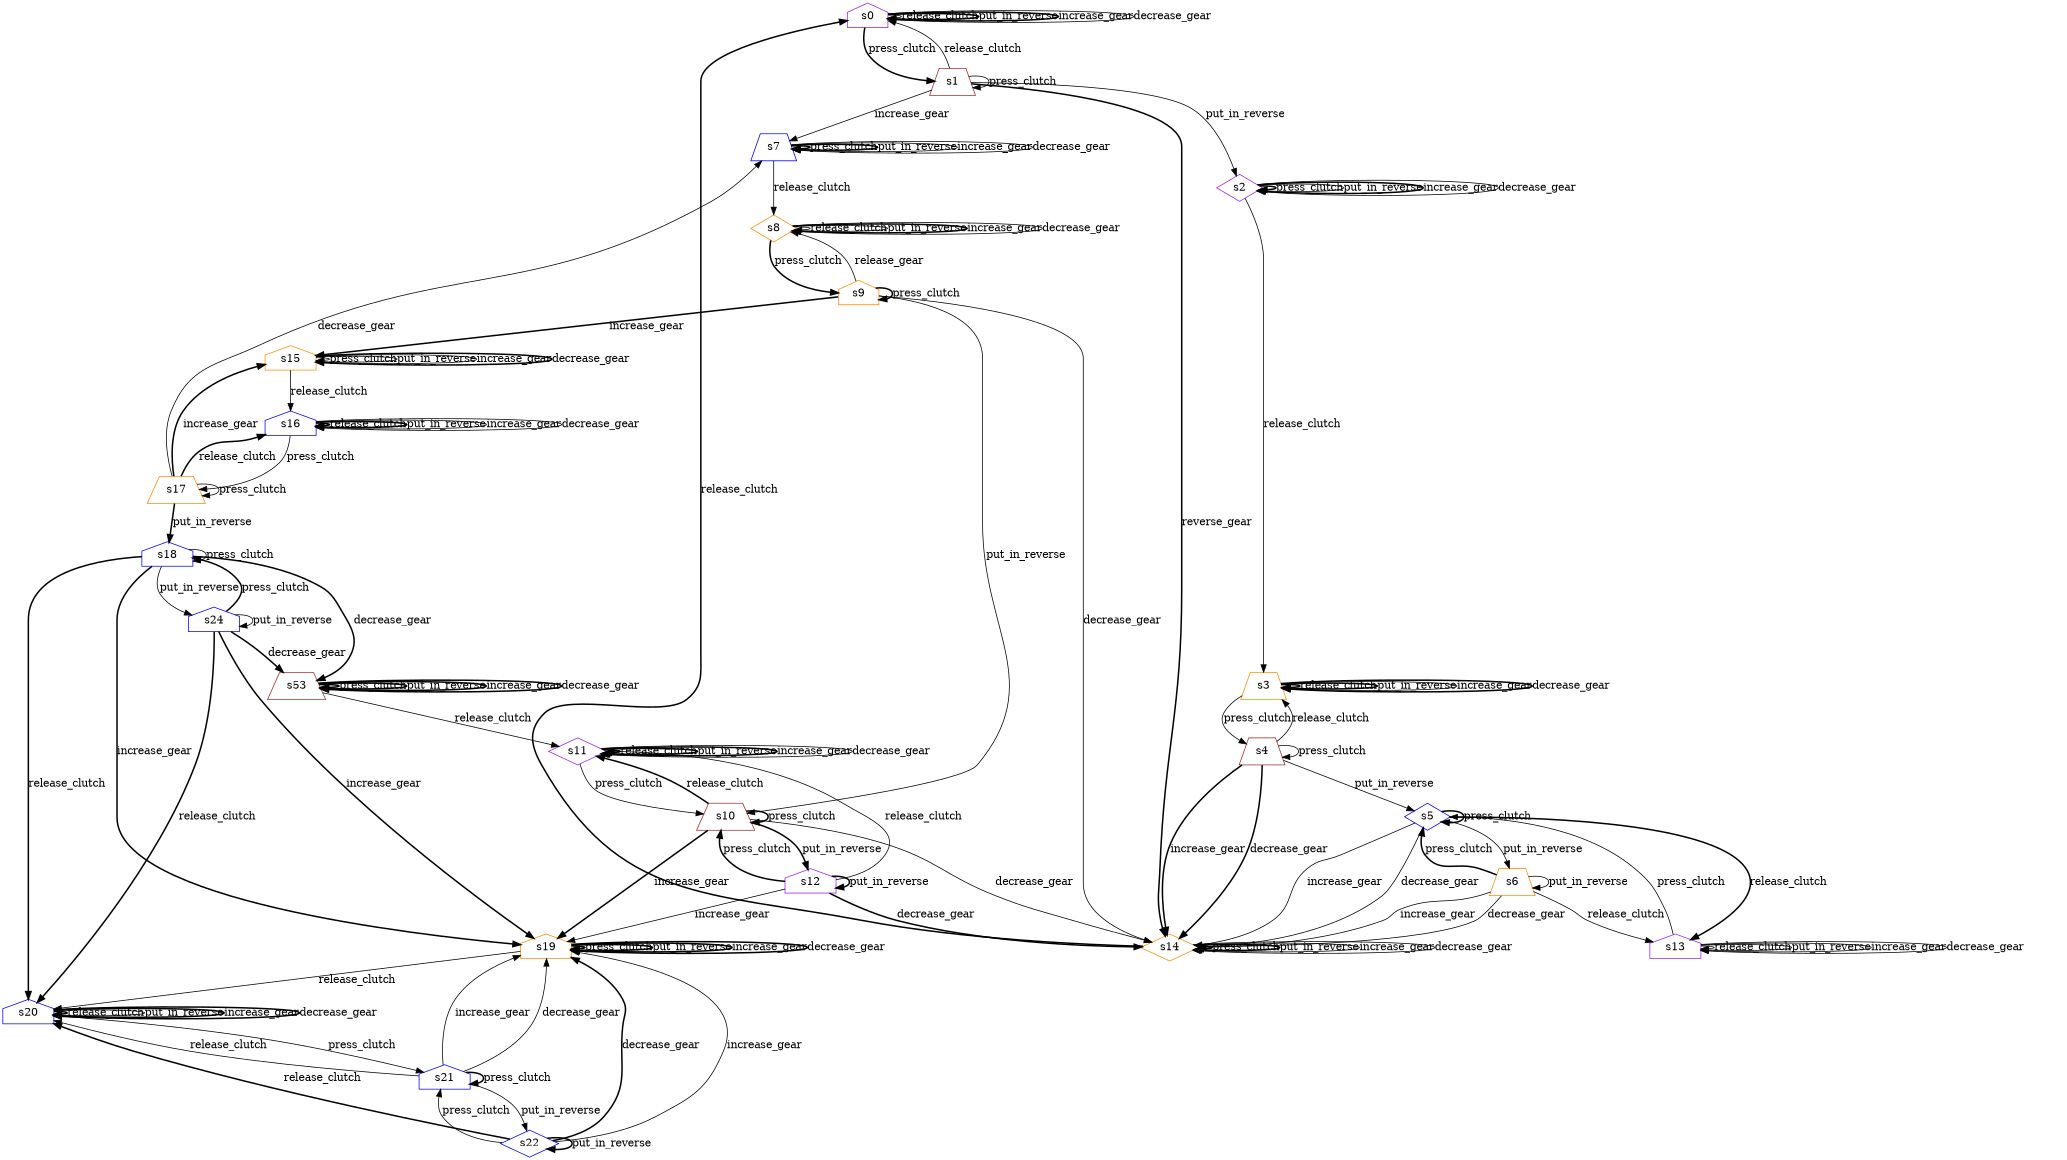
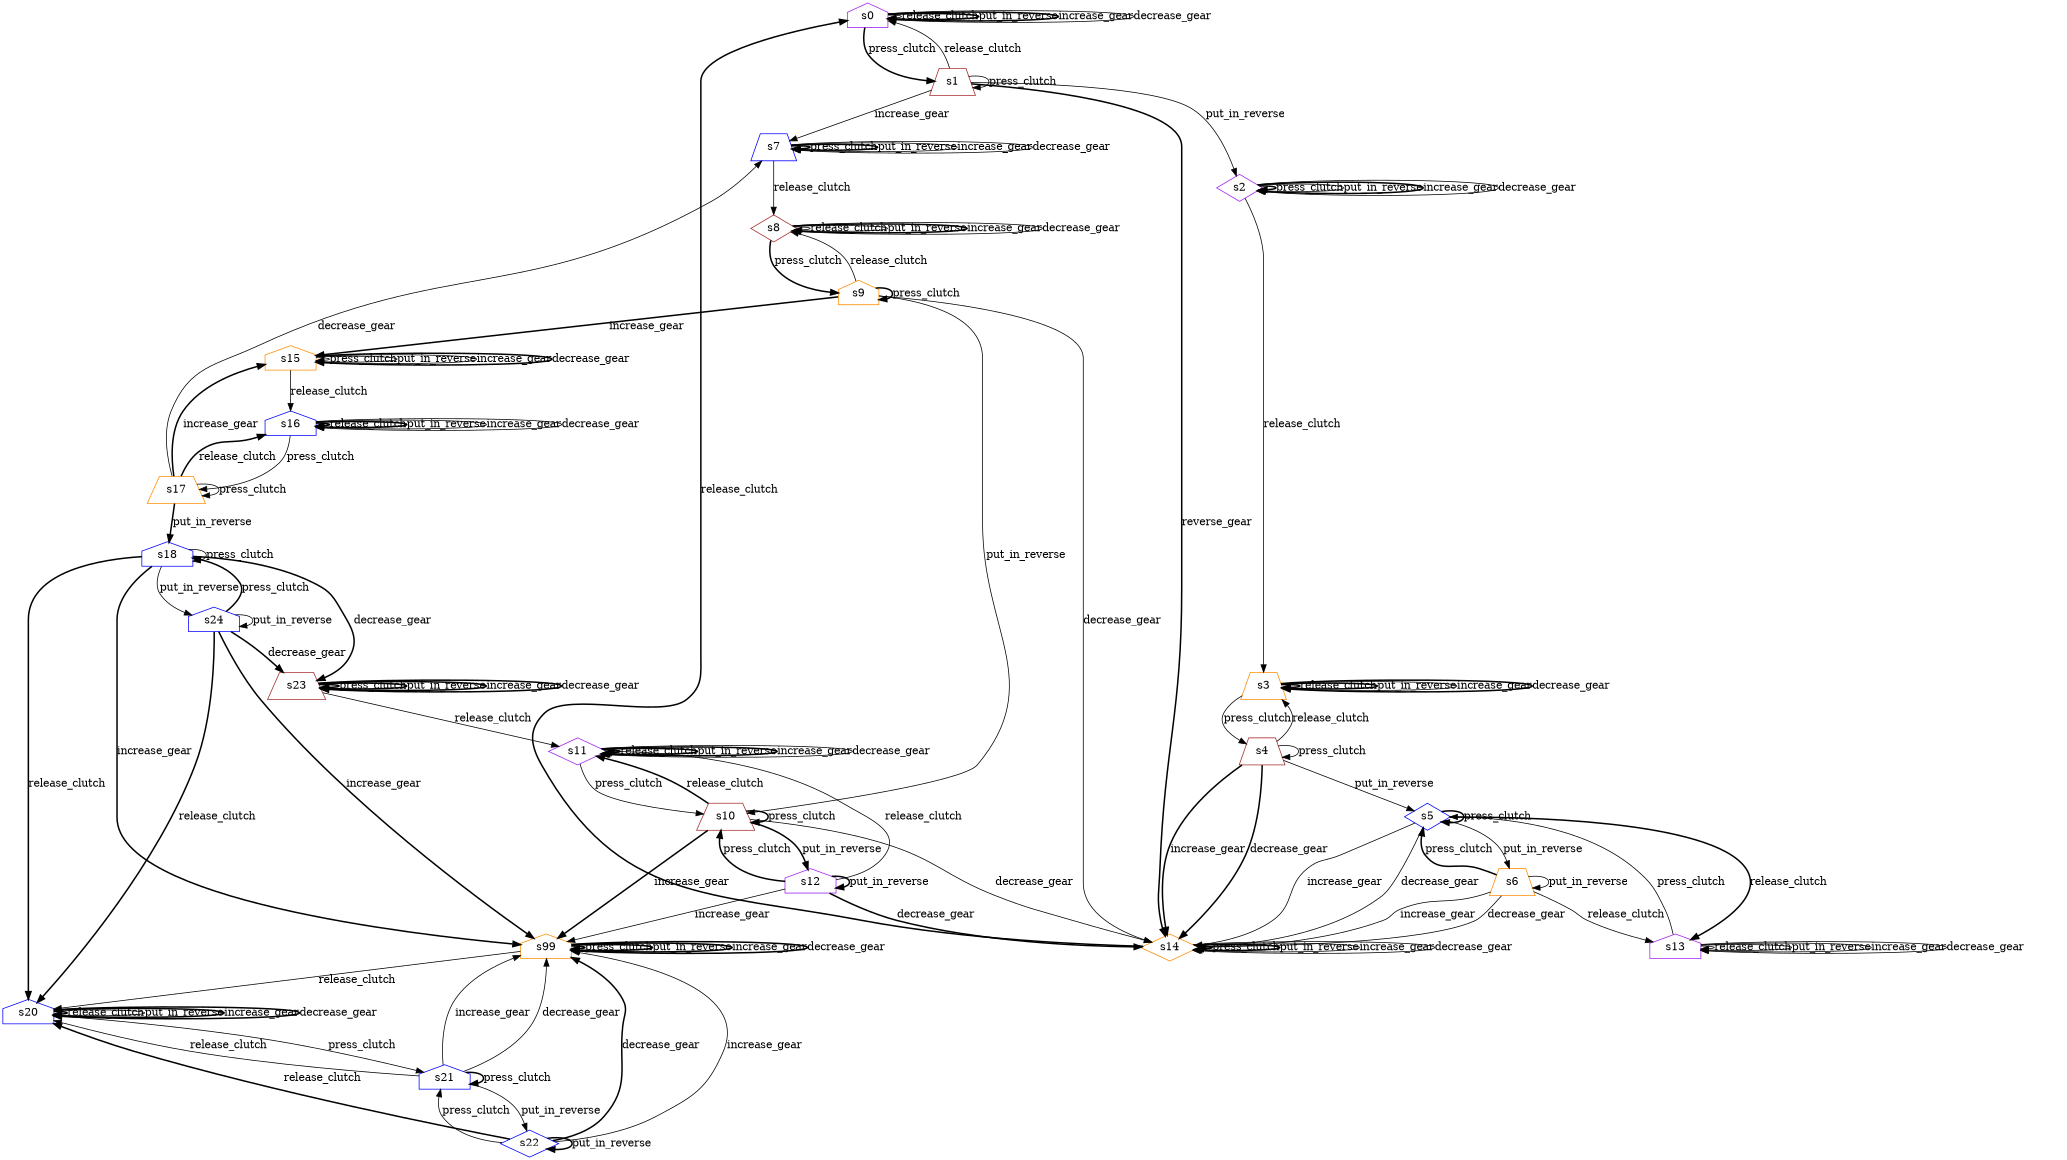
node "s8": color darkorange -> brown
edge "s9" -> "s8": label "release_gear" -> "release_clutch"
node "s53": label "s53" -> "s23"
node "s19": label "s19" -> "s99"
